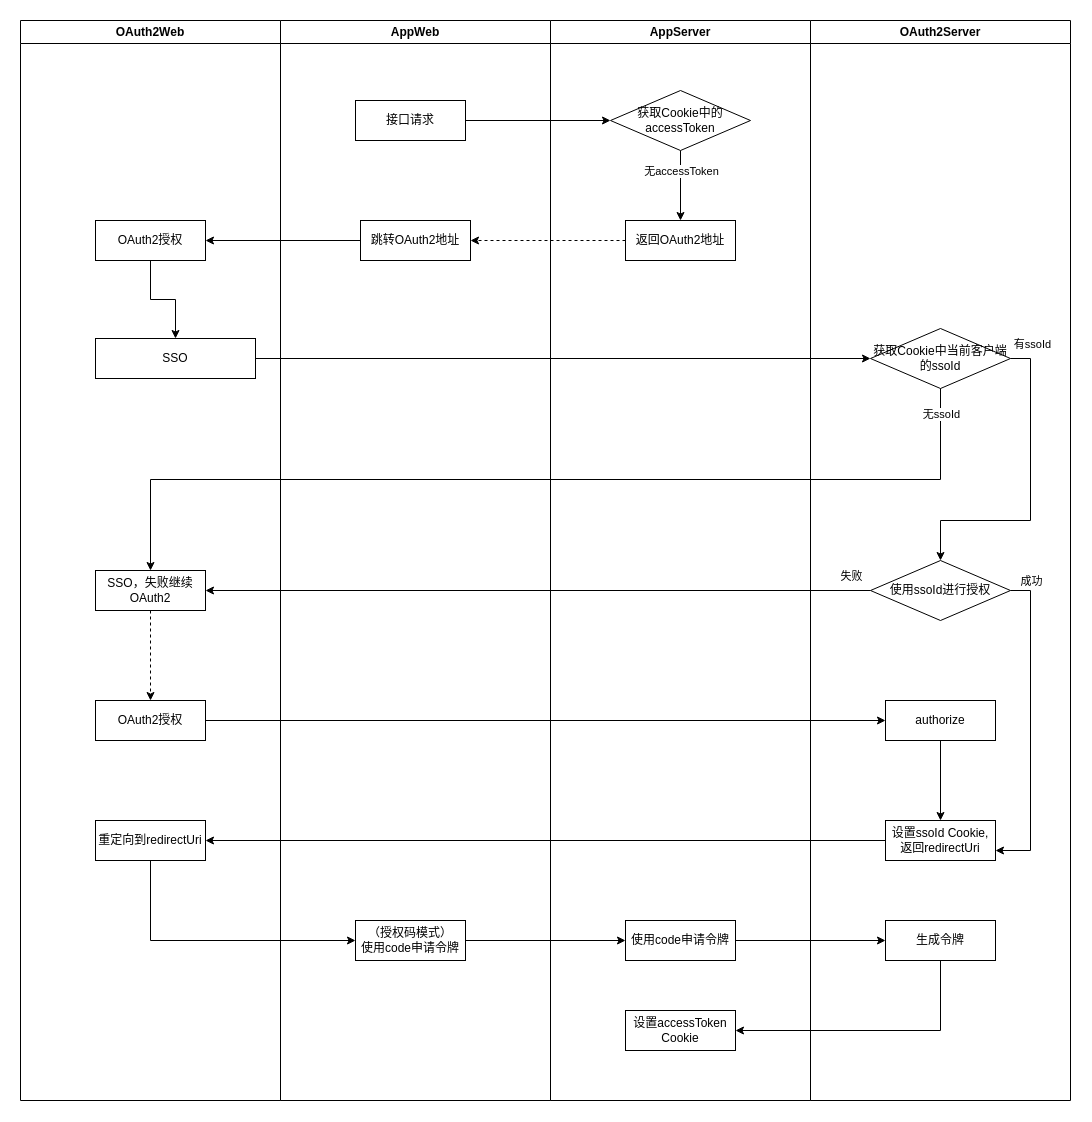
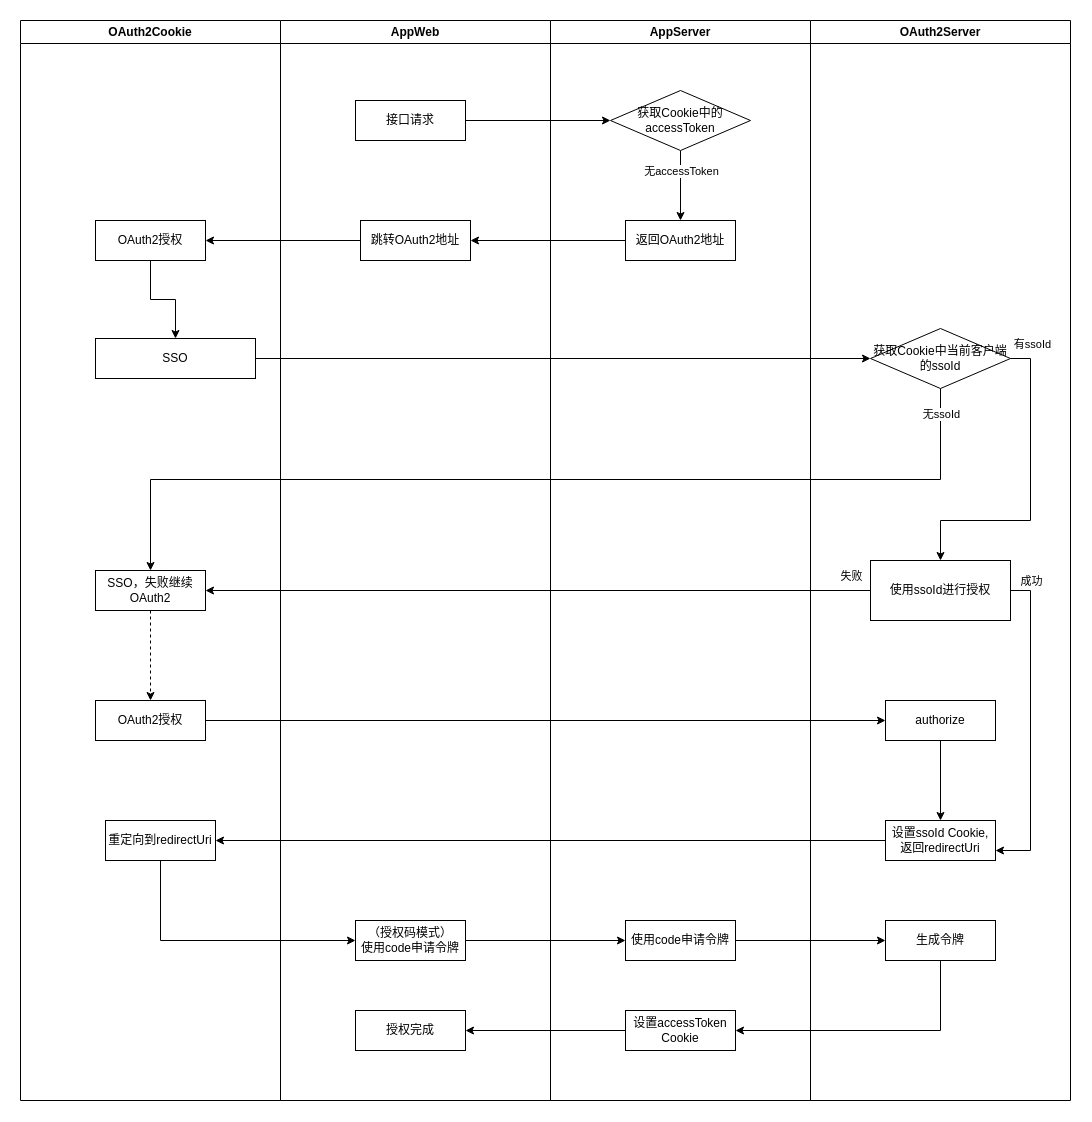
node "OAuth2Web": label "OAuth2Web" -> "OAuth2Cookie"
edge "返回OAuth2地址" -> "跳转OAuth2地址": style dashed -> solid
node "使用ssoId进行授权": shape diamond -> rectangle
node "重定向到redirectUri": moved (151, 841) -> (161, 841)
node "授权完成": added
edge "设置accessToken Cookie" -> "授权完成": added
